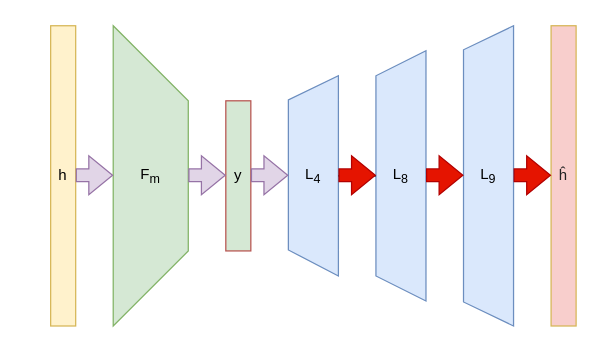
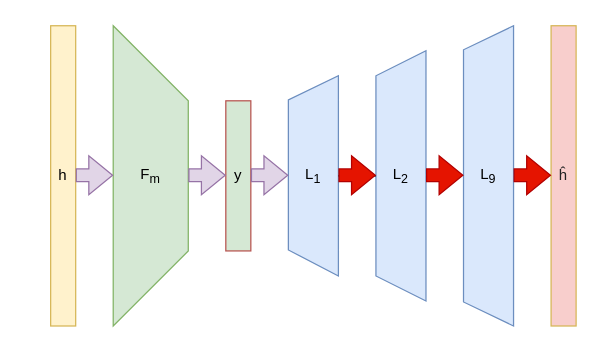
node "L4": label "L4" -> "L1"
node "L8": label "L8" -> "L2"
